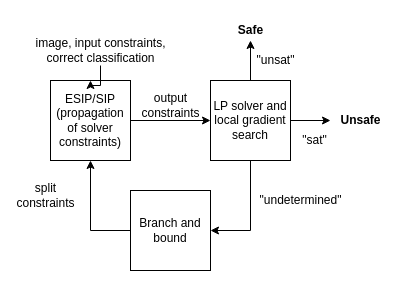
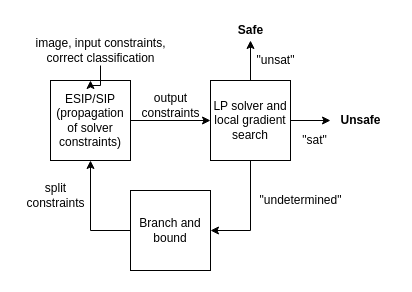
node "split constraints": moved (46, 196) -> (56, 196)
